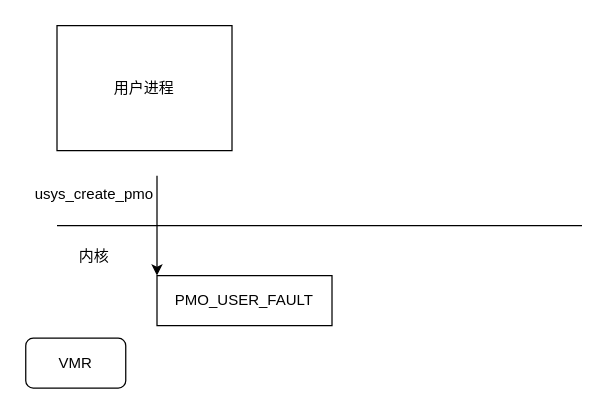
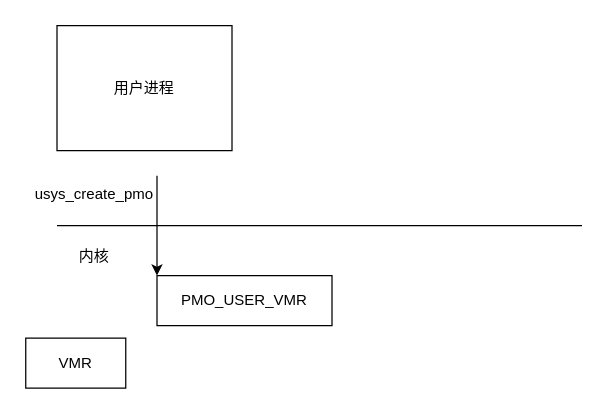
node "PMO_USER_FAULT": label "PMO_USER_FAULT" -> "PMO_USER_VMR"
node "VMR": shape rounded rectangle -> rectangle
